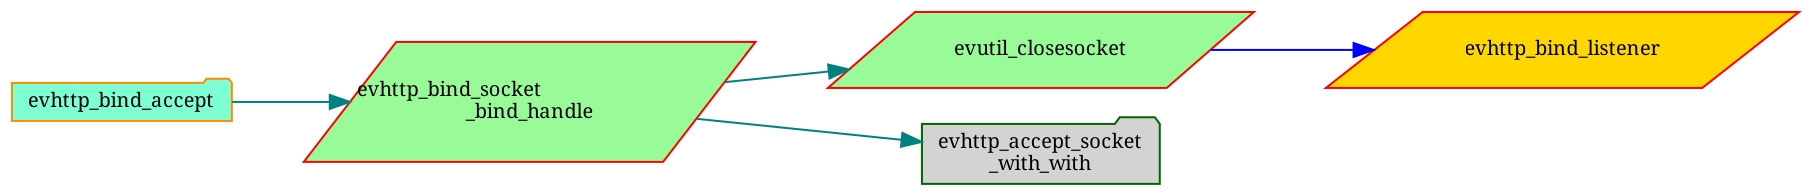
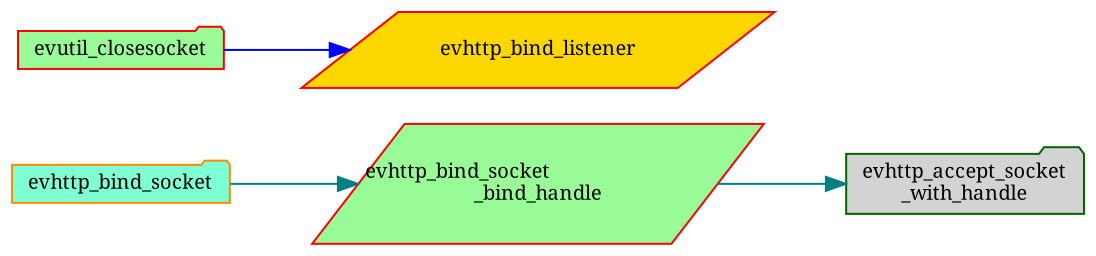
node "evutil_closesocket": shape parallelogram -> folder
edge "evhttp_bind_socket _bind_handle" -> "evutil_closesocket": removed
node "evhttp_bind_accept": label "evhttp_bind_accept" -> "evhttp_bind_socket"
node "evhttp_accept_socket _with_with": label "evhttp_accept_socket _with_with" -> "evhttp_accept_socket _with_handle"
